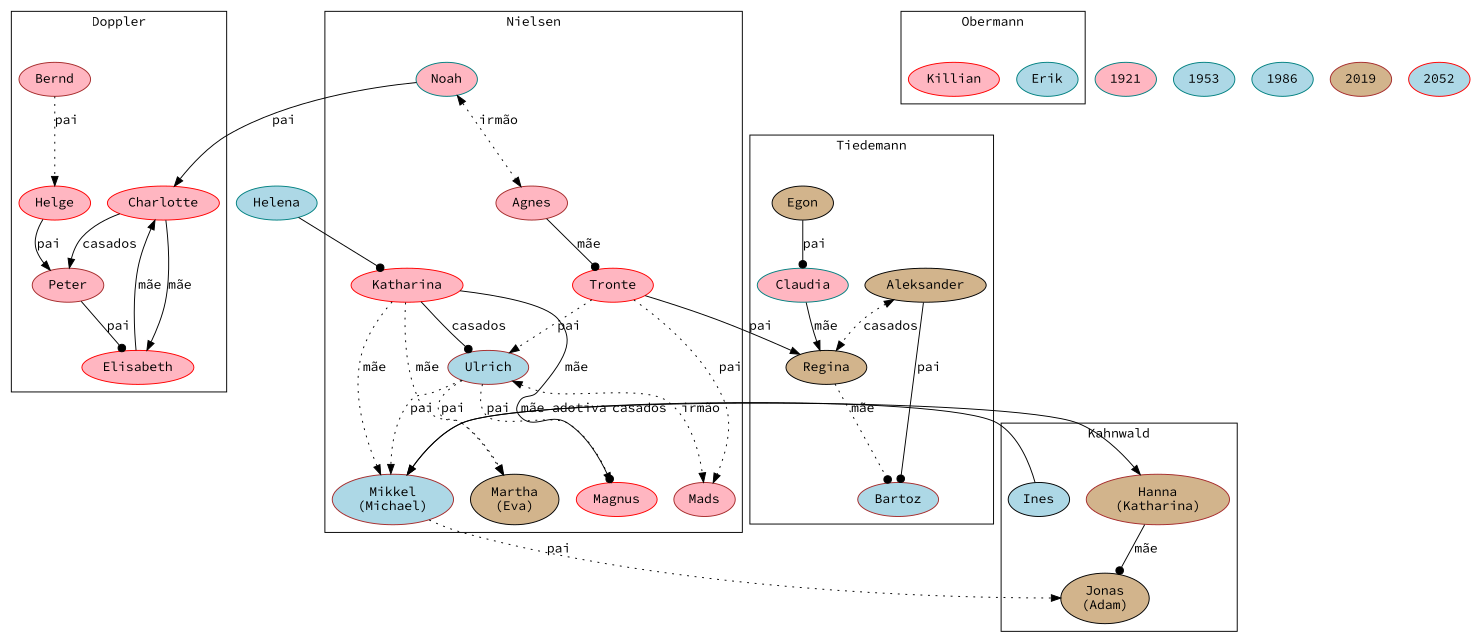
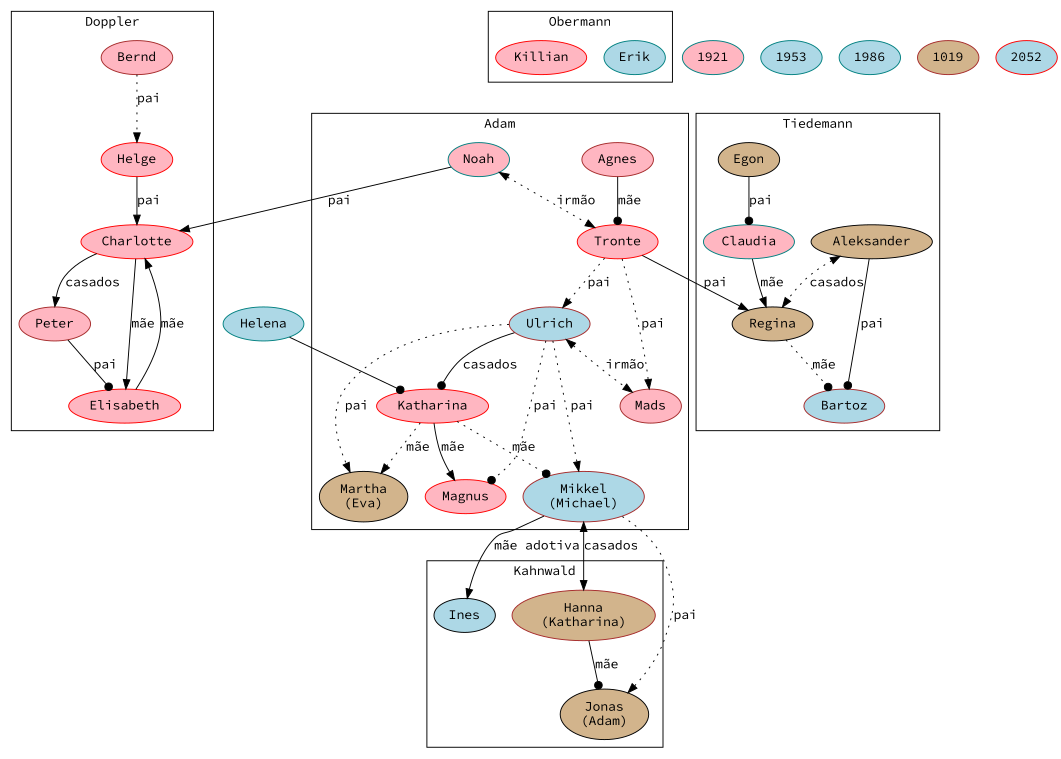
cluster "Nielsen": label "Nielsen" -> "Adam"
node "2019": label "2019" -> "1019"
edge "Noah" -- "Agnes": now "Noah" -- "Tronte"
edge "Helge" -> "Peter": now "Helge" -> "Charlotte"
edge "Katharina" -> "Ulrich": reversed
edge "Katharina" -> "Mikkel (Michael)": arrowhead normal -> dot
edge "Ines" -> "Mikkel (Michael)": reversed
